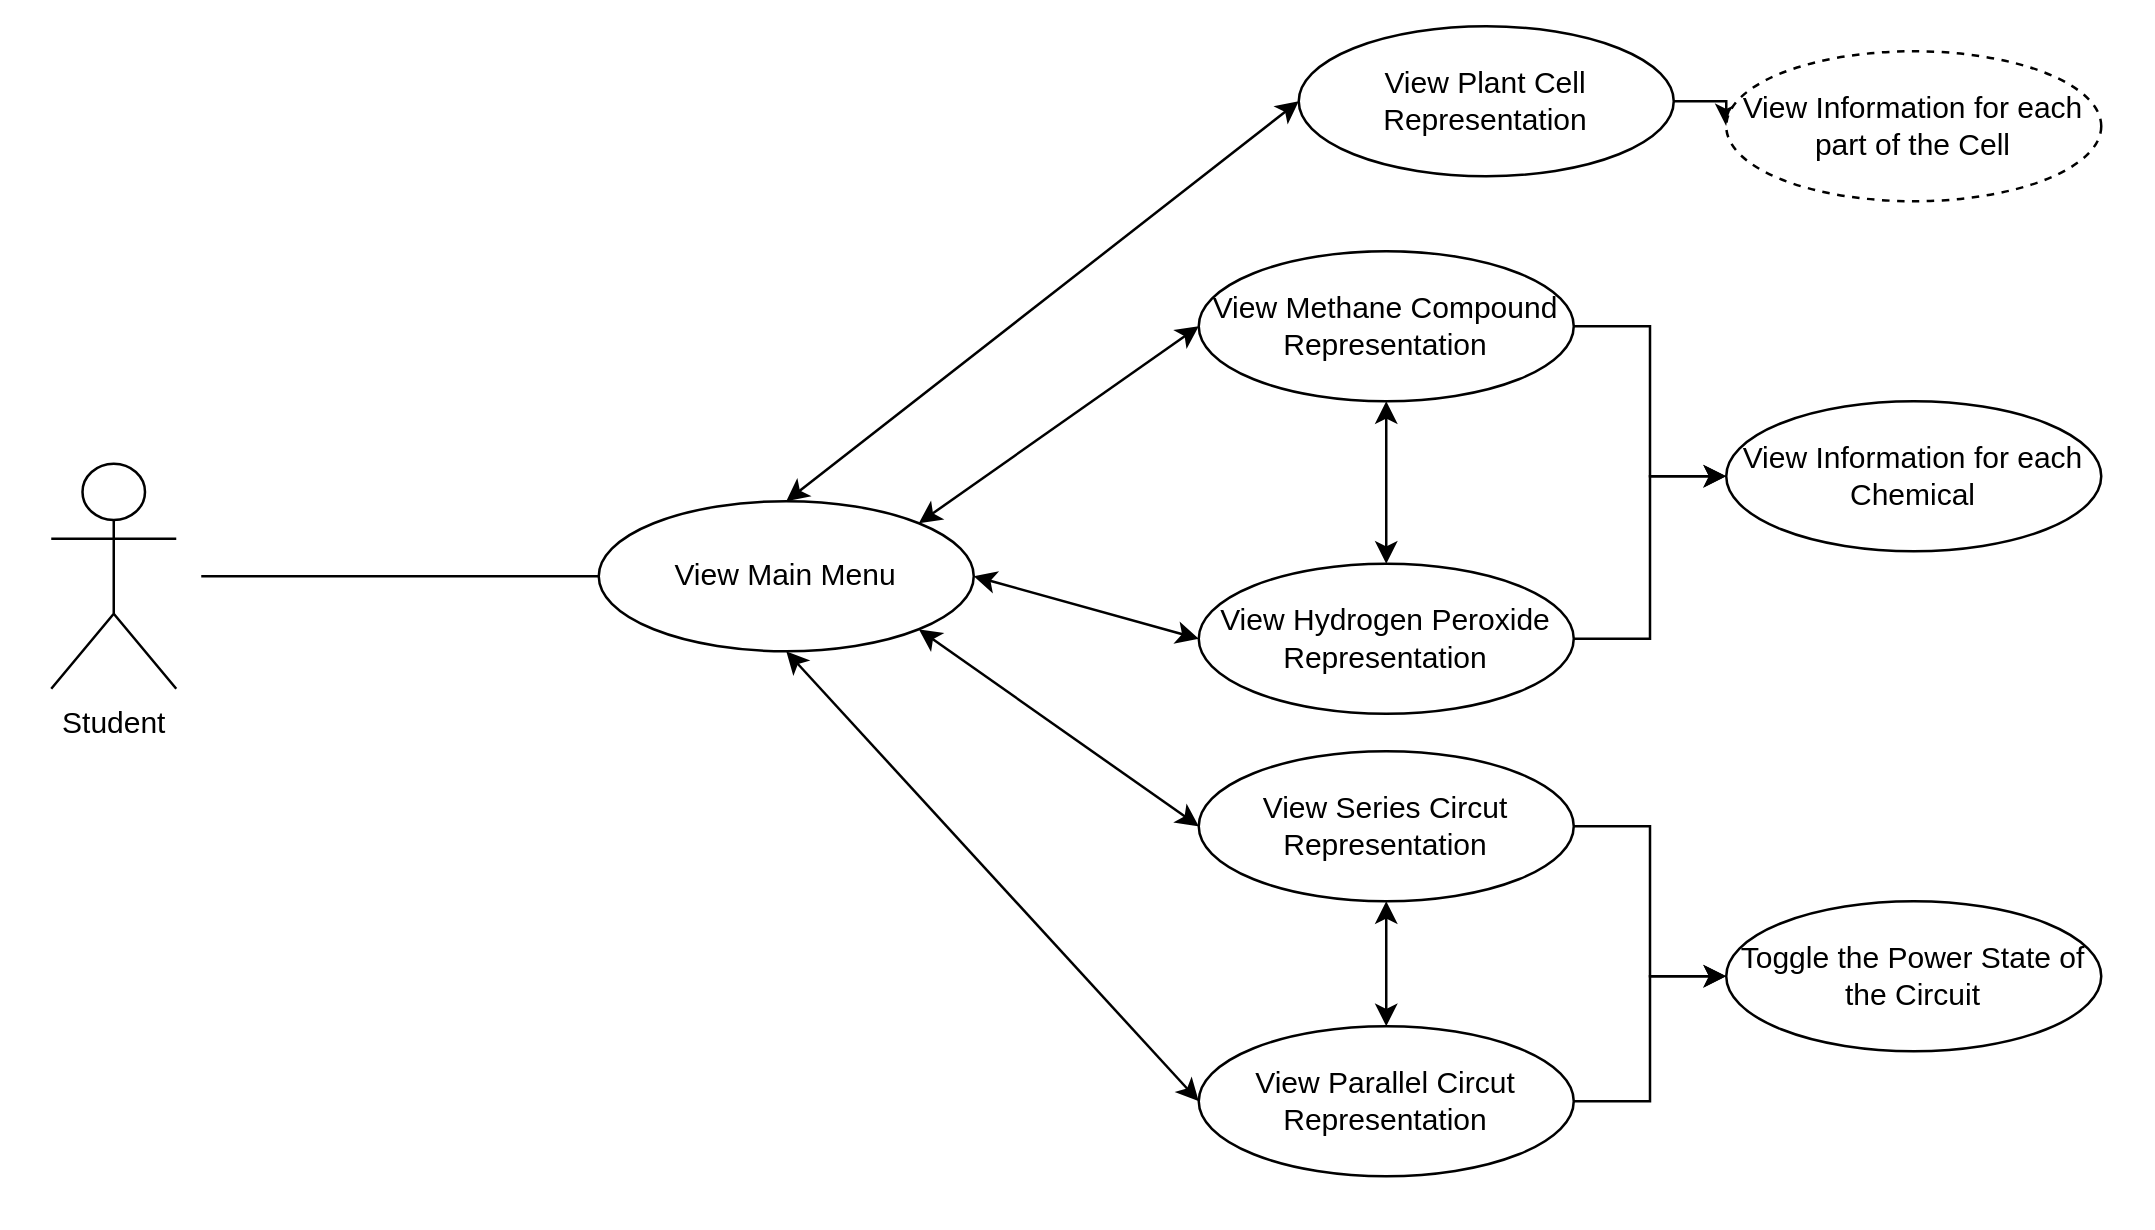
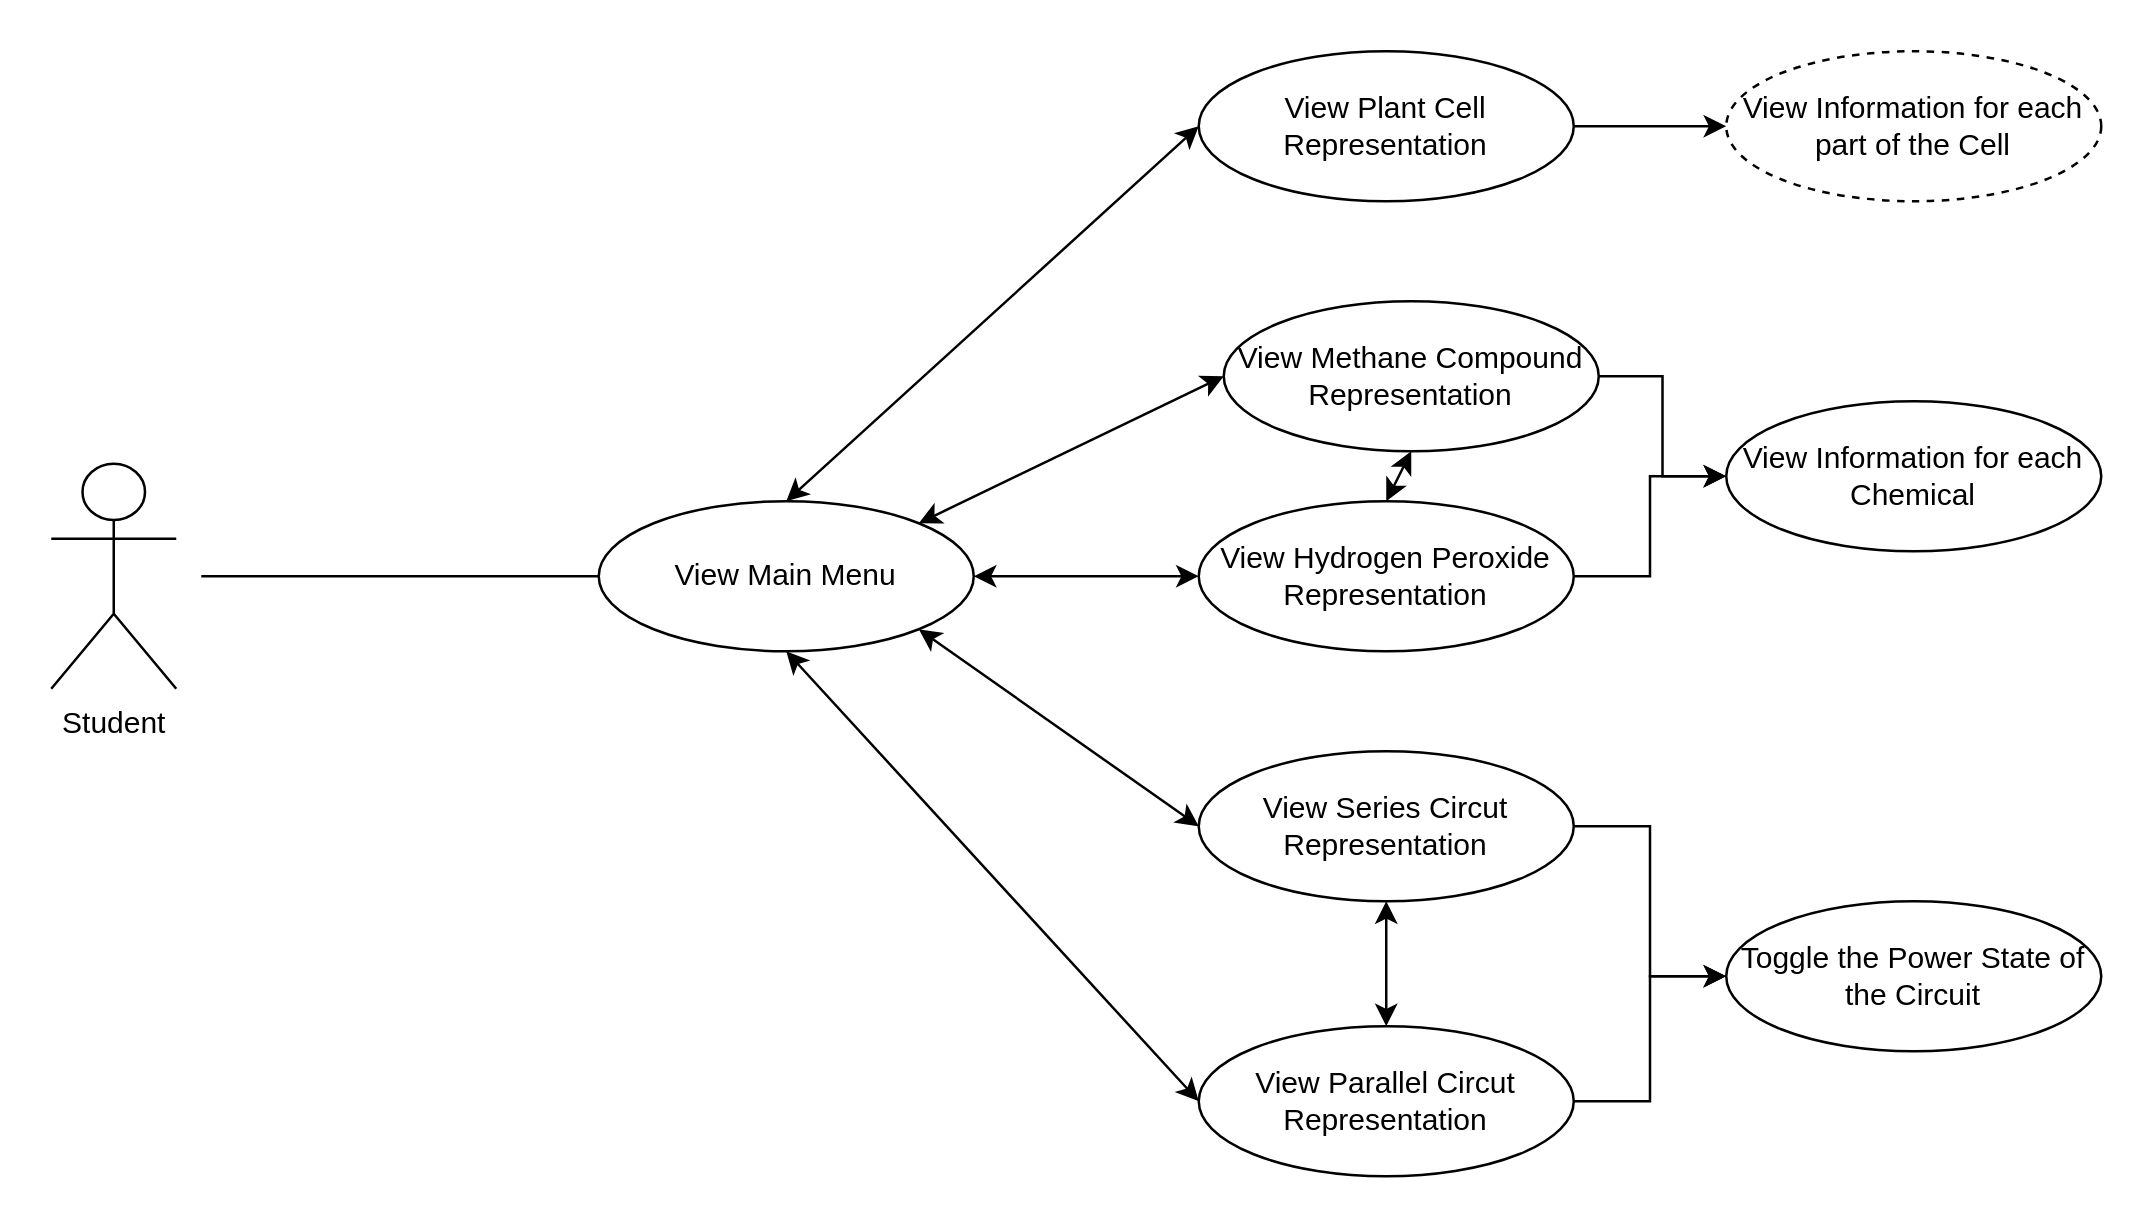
node "View Plant Cell Representation": moved (1486, 101) -> (1386, 126)
node "View Methane Compound Representation": moved (1386, 326) -> (1411, 376)
node "View Hydrogen Peroxide Representation": moved (1386, 639) -> (1386, 576)
